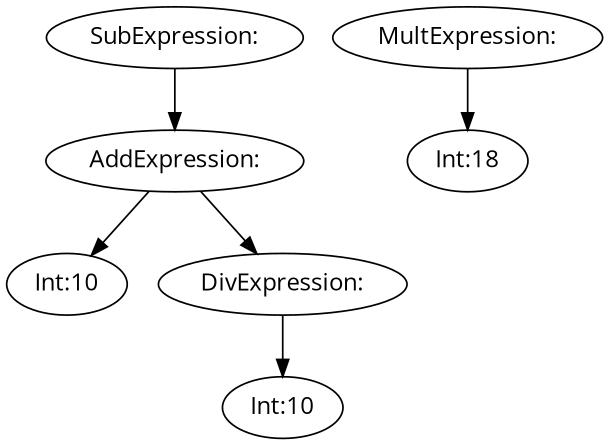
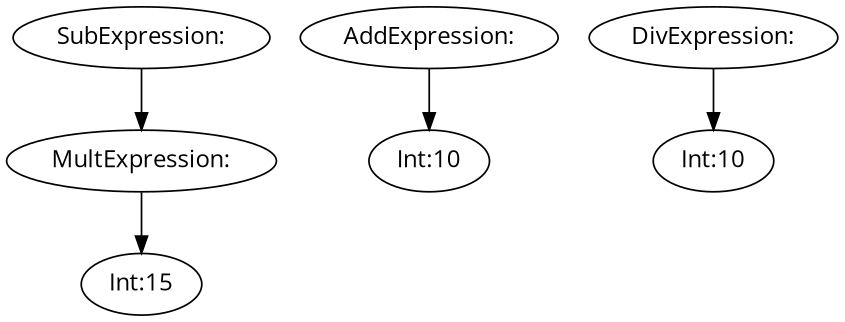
edge "SubExpression:" -> "AddExpression:": now "SubExpression:" -> "MultExpression:"
node "Int:18": label "Int:18" -> "Int:15"
edge "AddExpression:" -> "DivExpression:": removed
